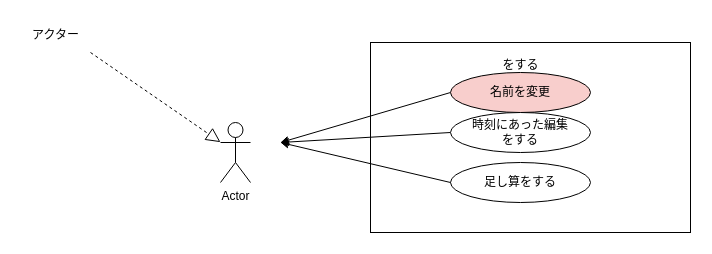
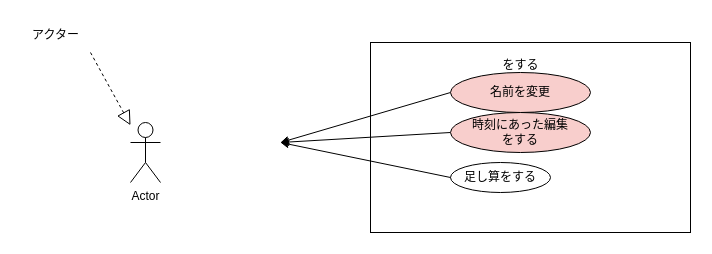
node "時刻にあった編集 をする": fillcolor #ffffff -> #f8cecc
node "Actor": moved (236, 153) -> (146, 153)
node "足し算をする": size 140x40 -> 100x30
